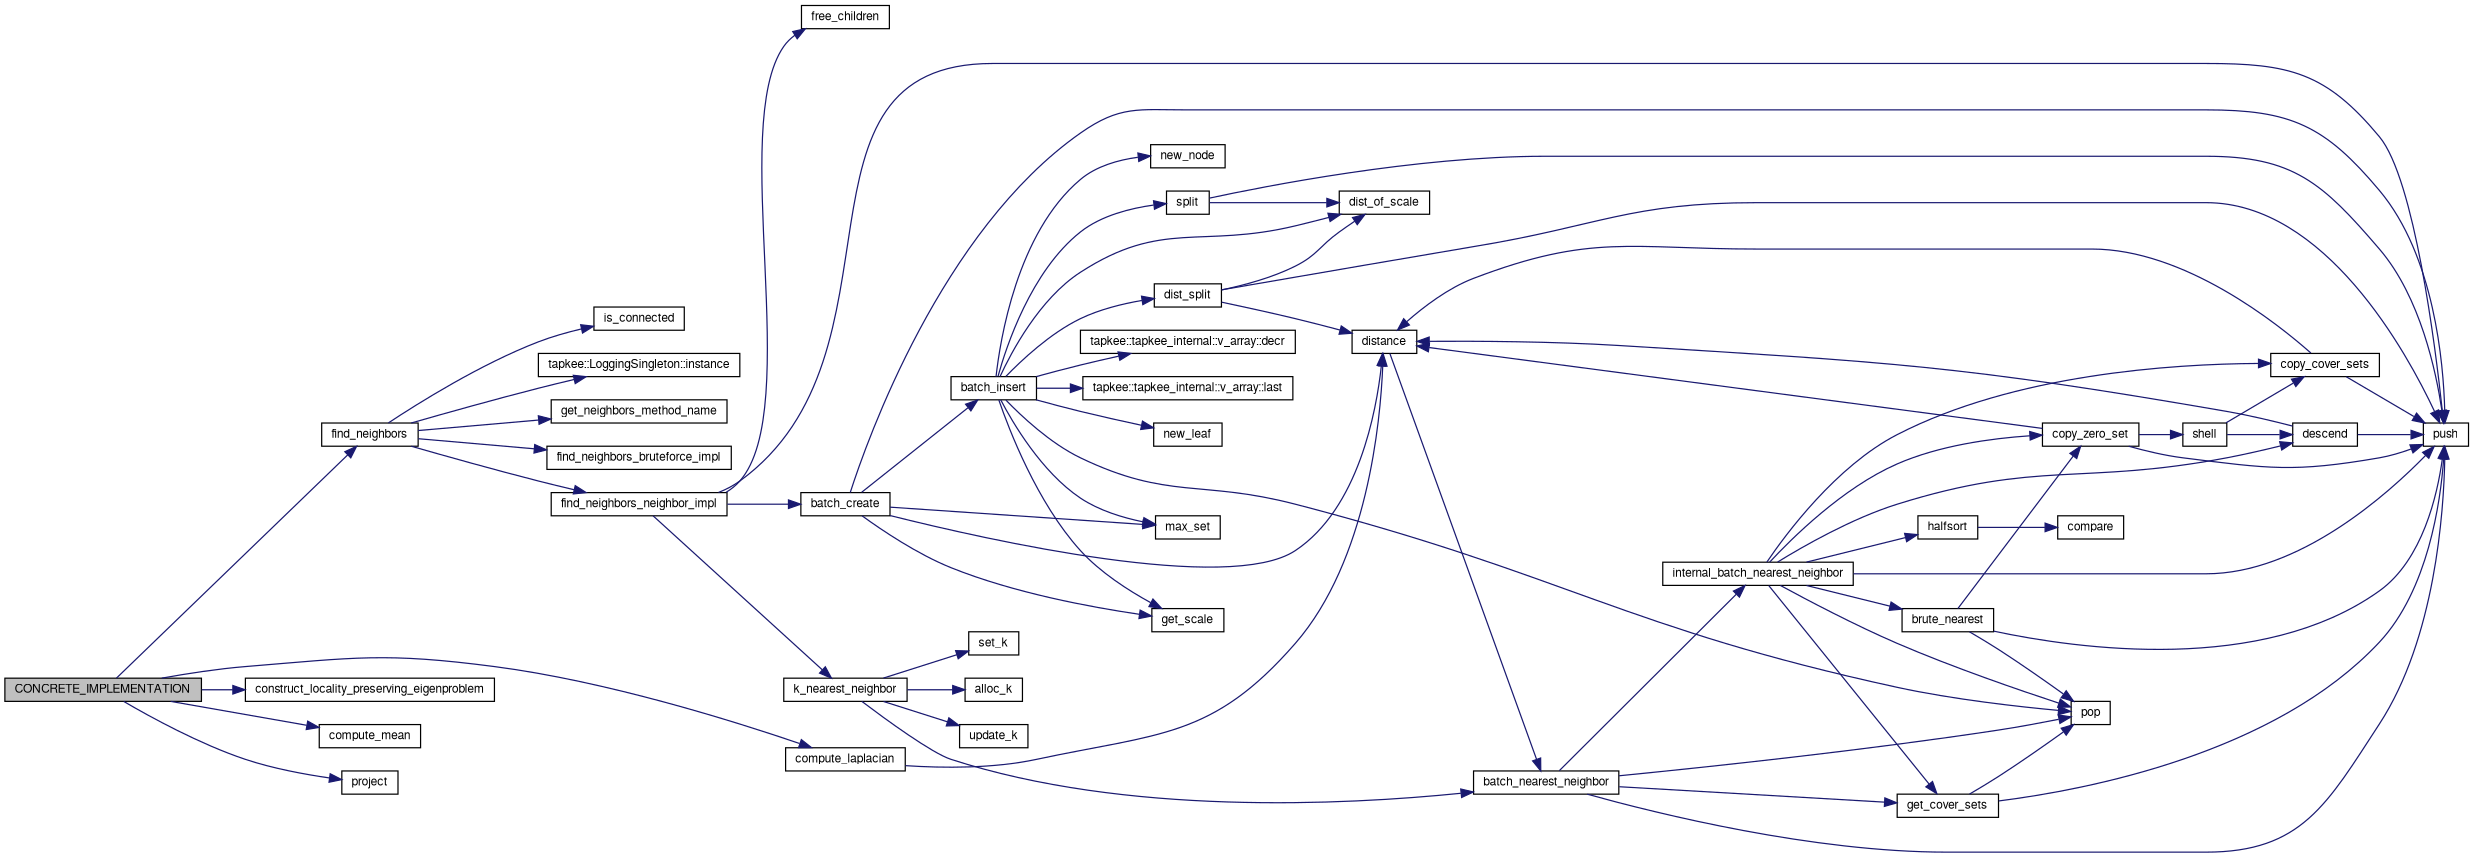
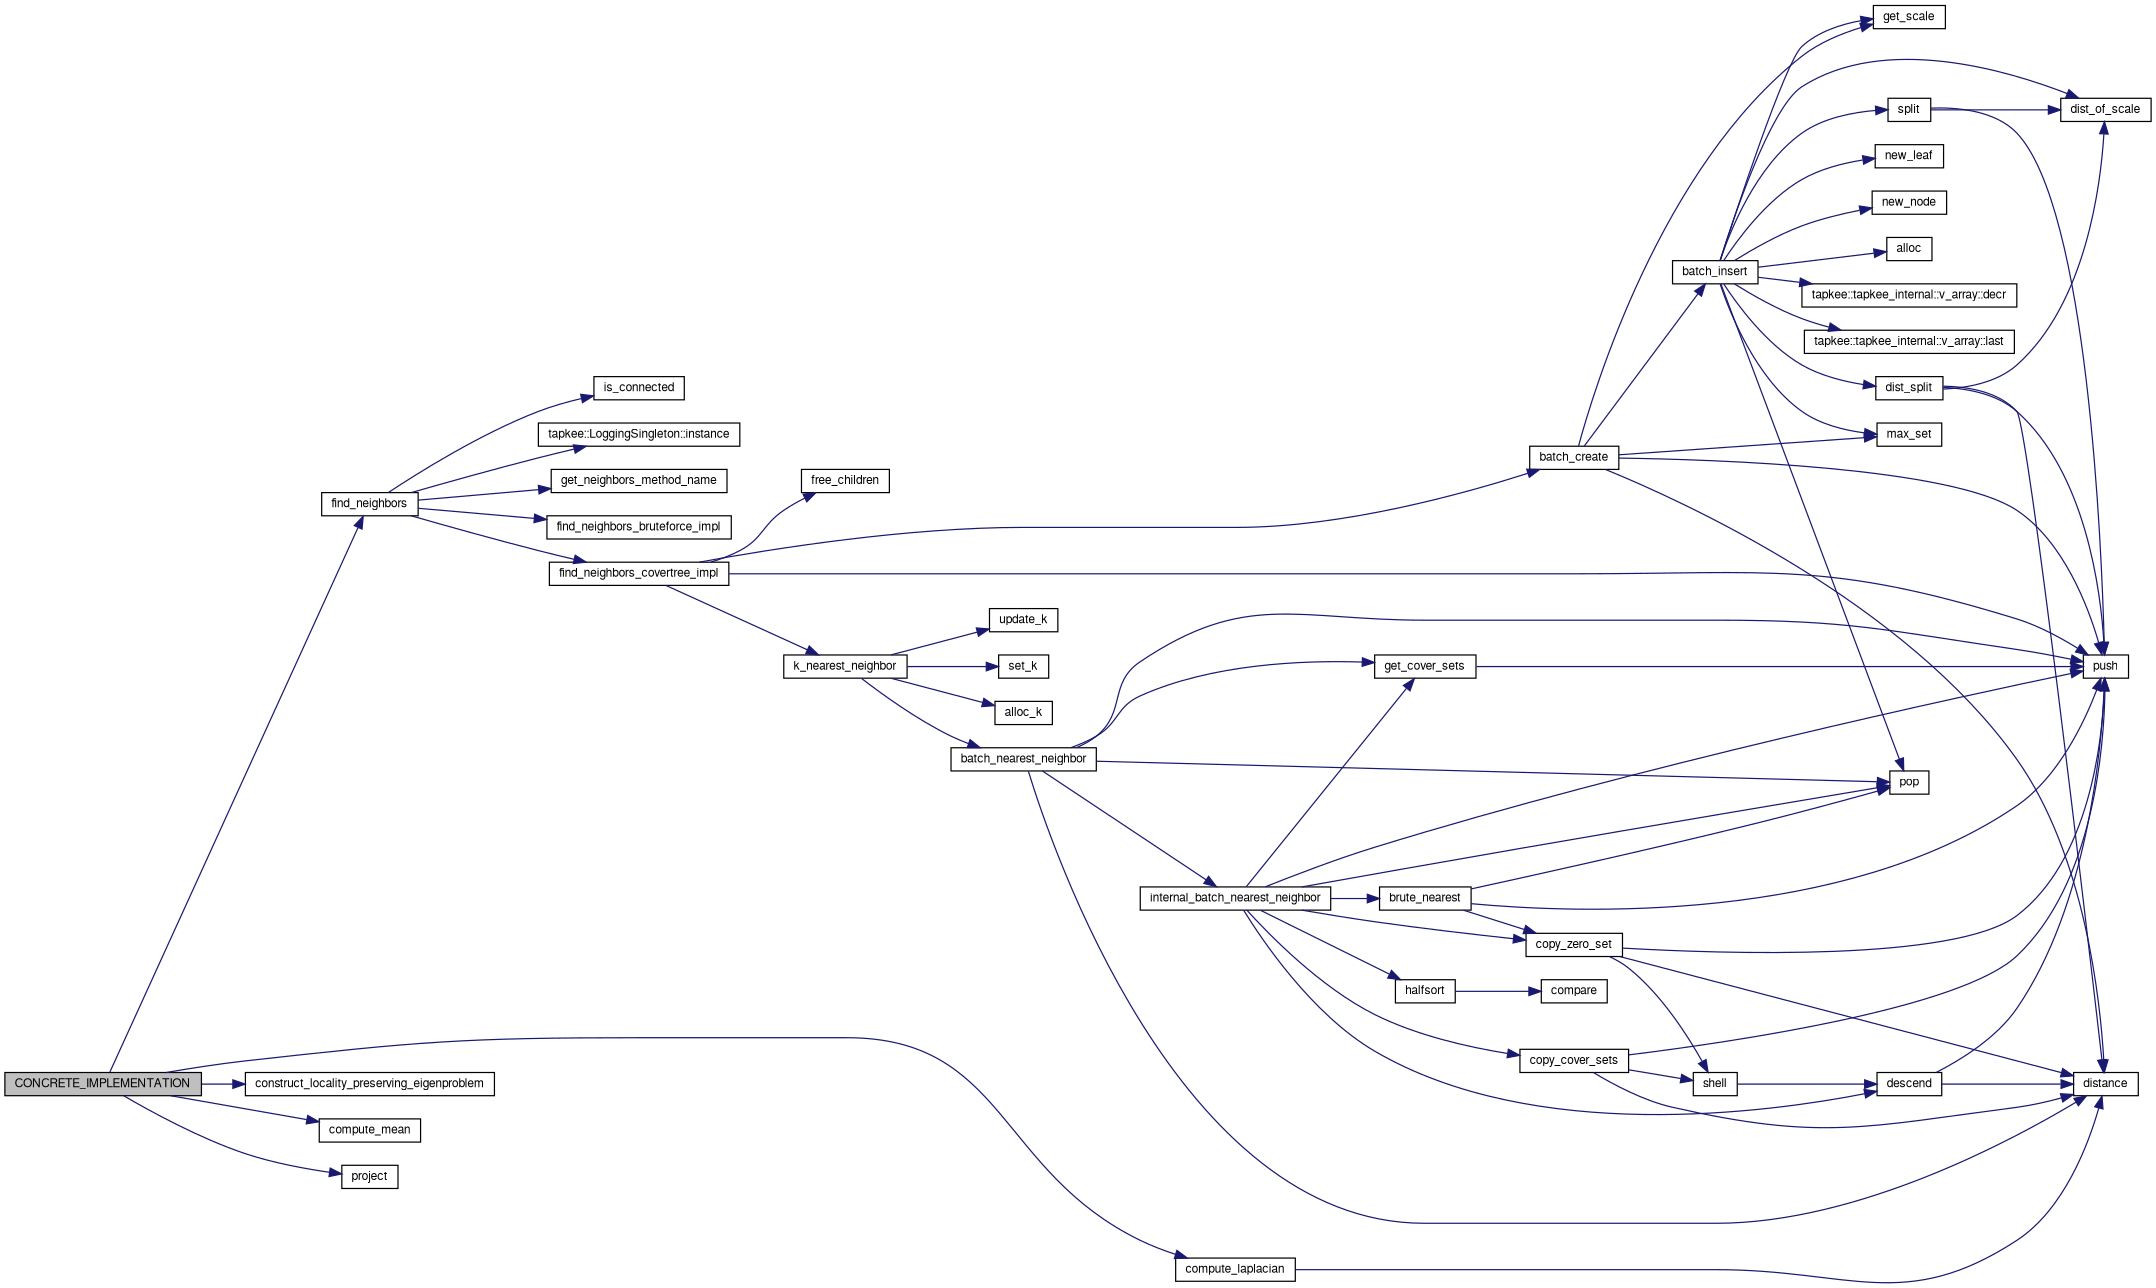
node "alloc": added
edge "shell" -> "copy_cover_sets": reversed
node "find_neighbors_neighbor_impl": label "find_neighbors_neighbor_impl" -> "find_neighbors_covertree_impl"
edge "distance" -> "batch_nearest_neighbor": reversed
edge "get_cover_sets" -> "pop": removed
